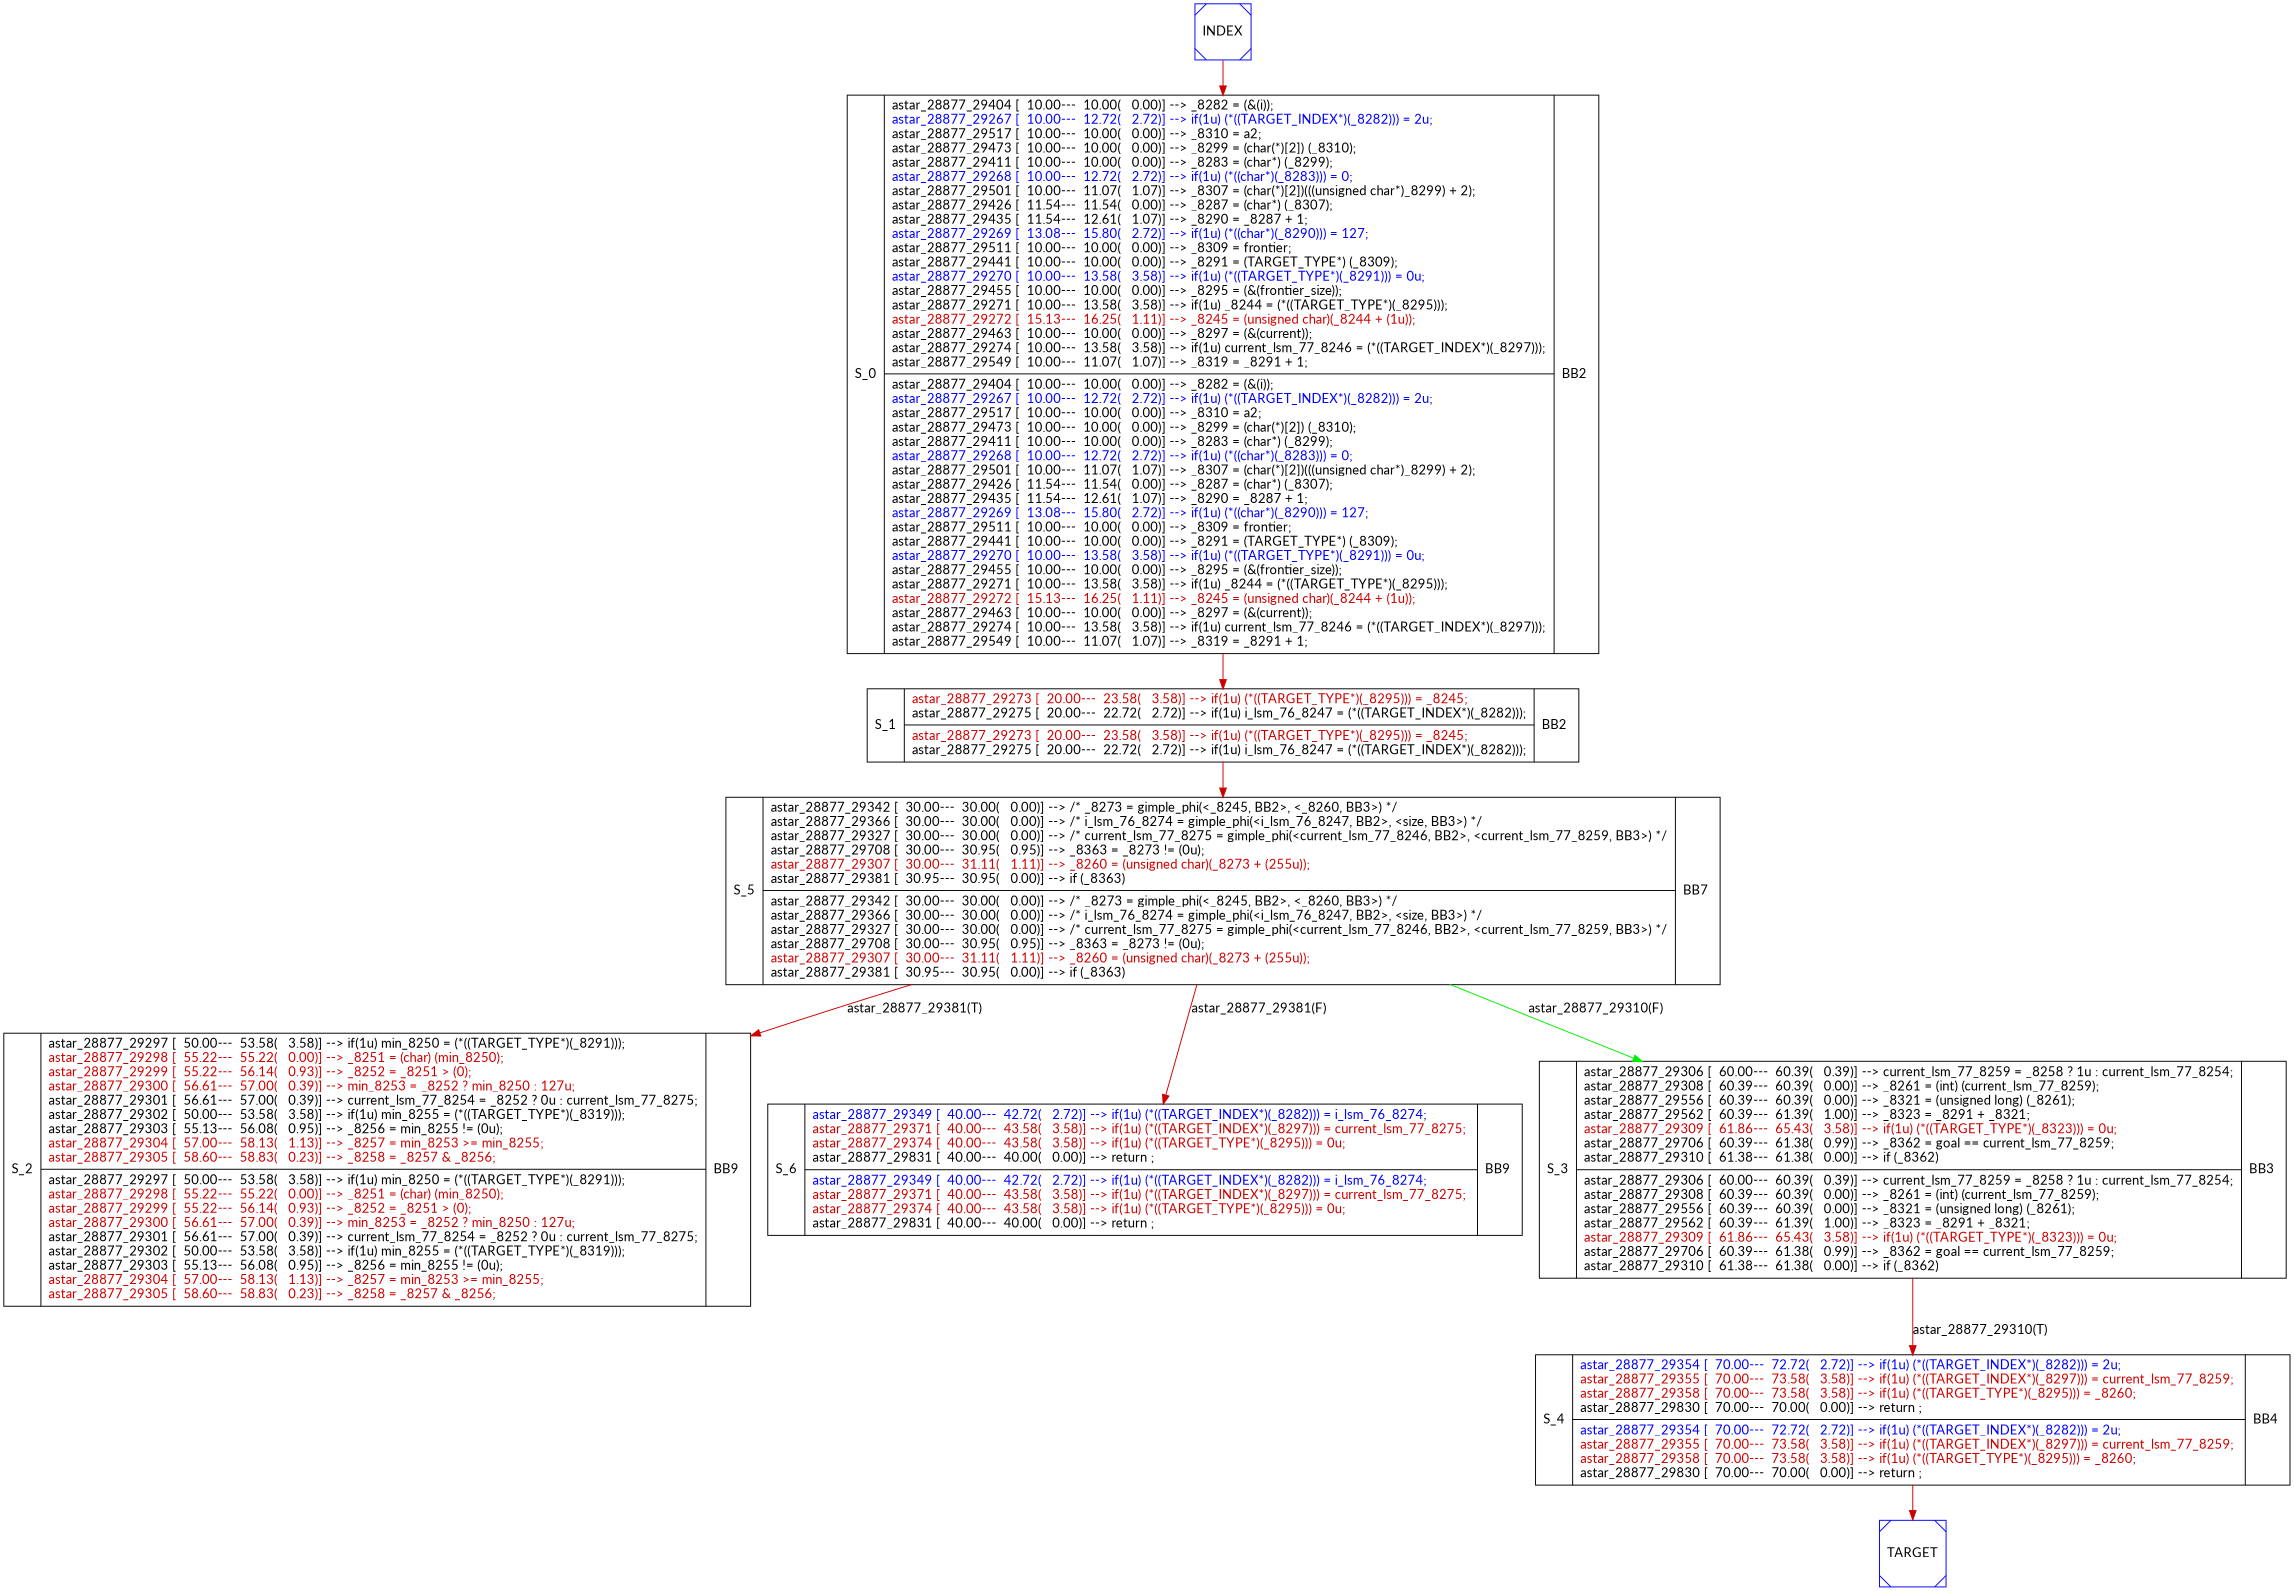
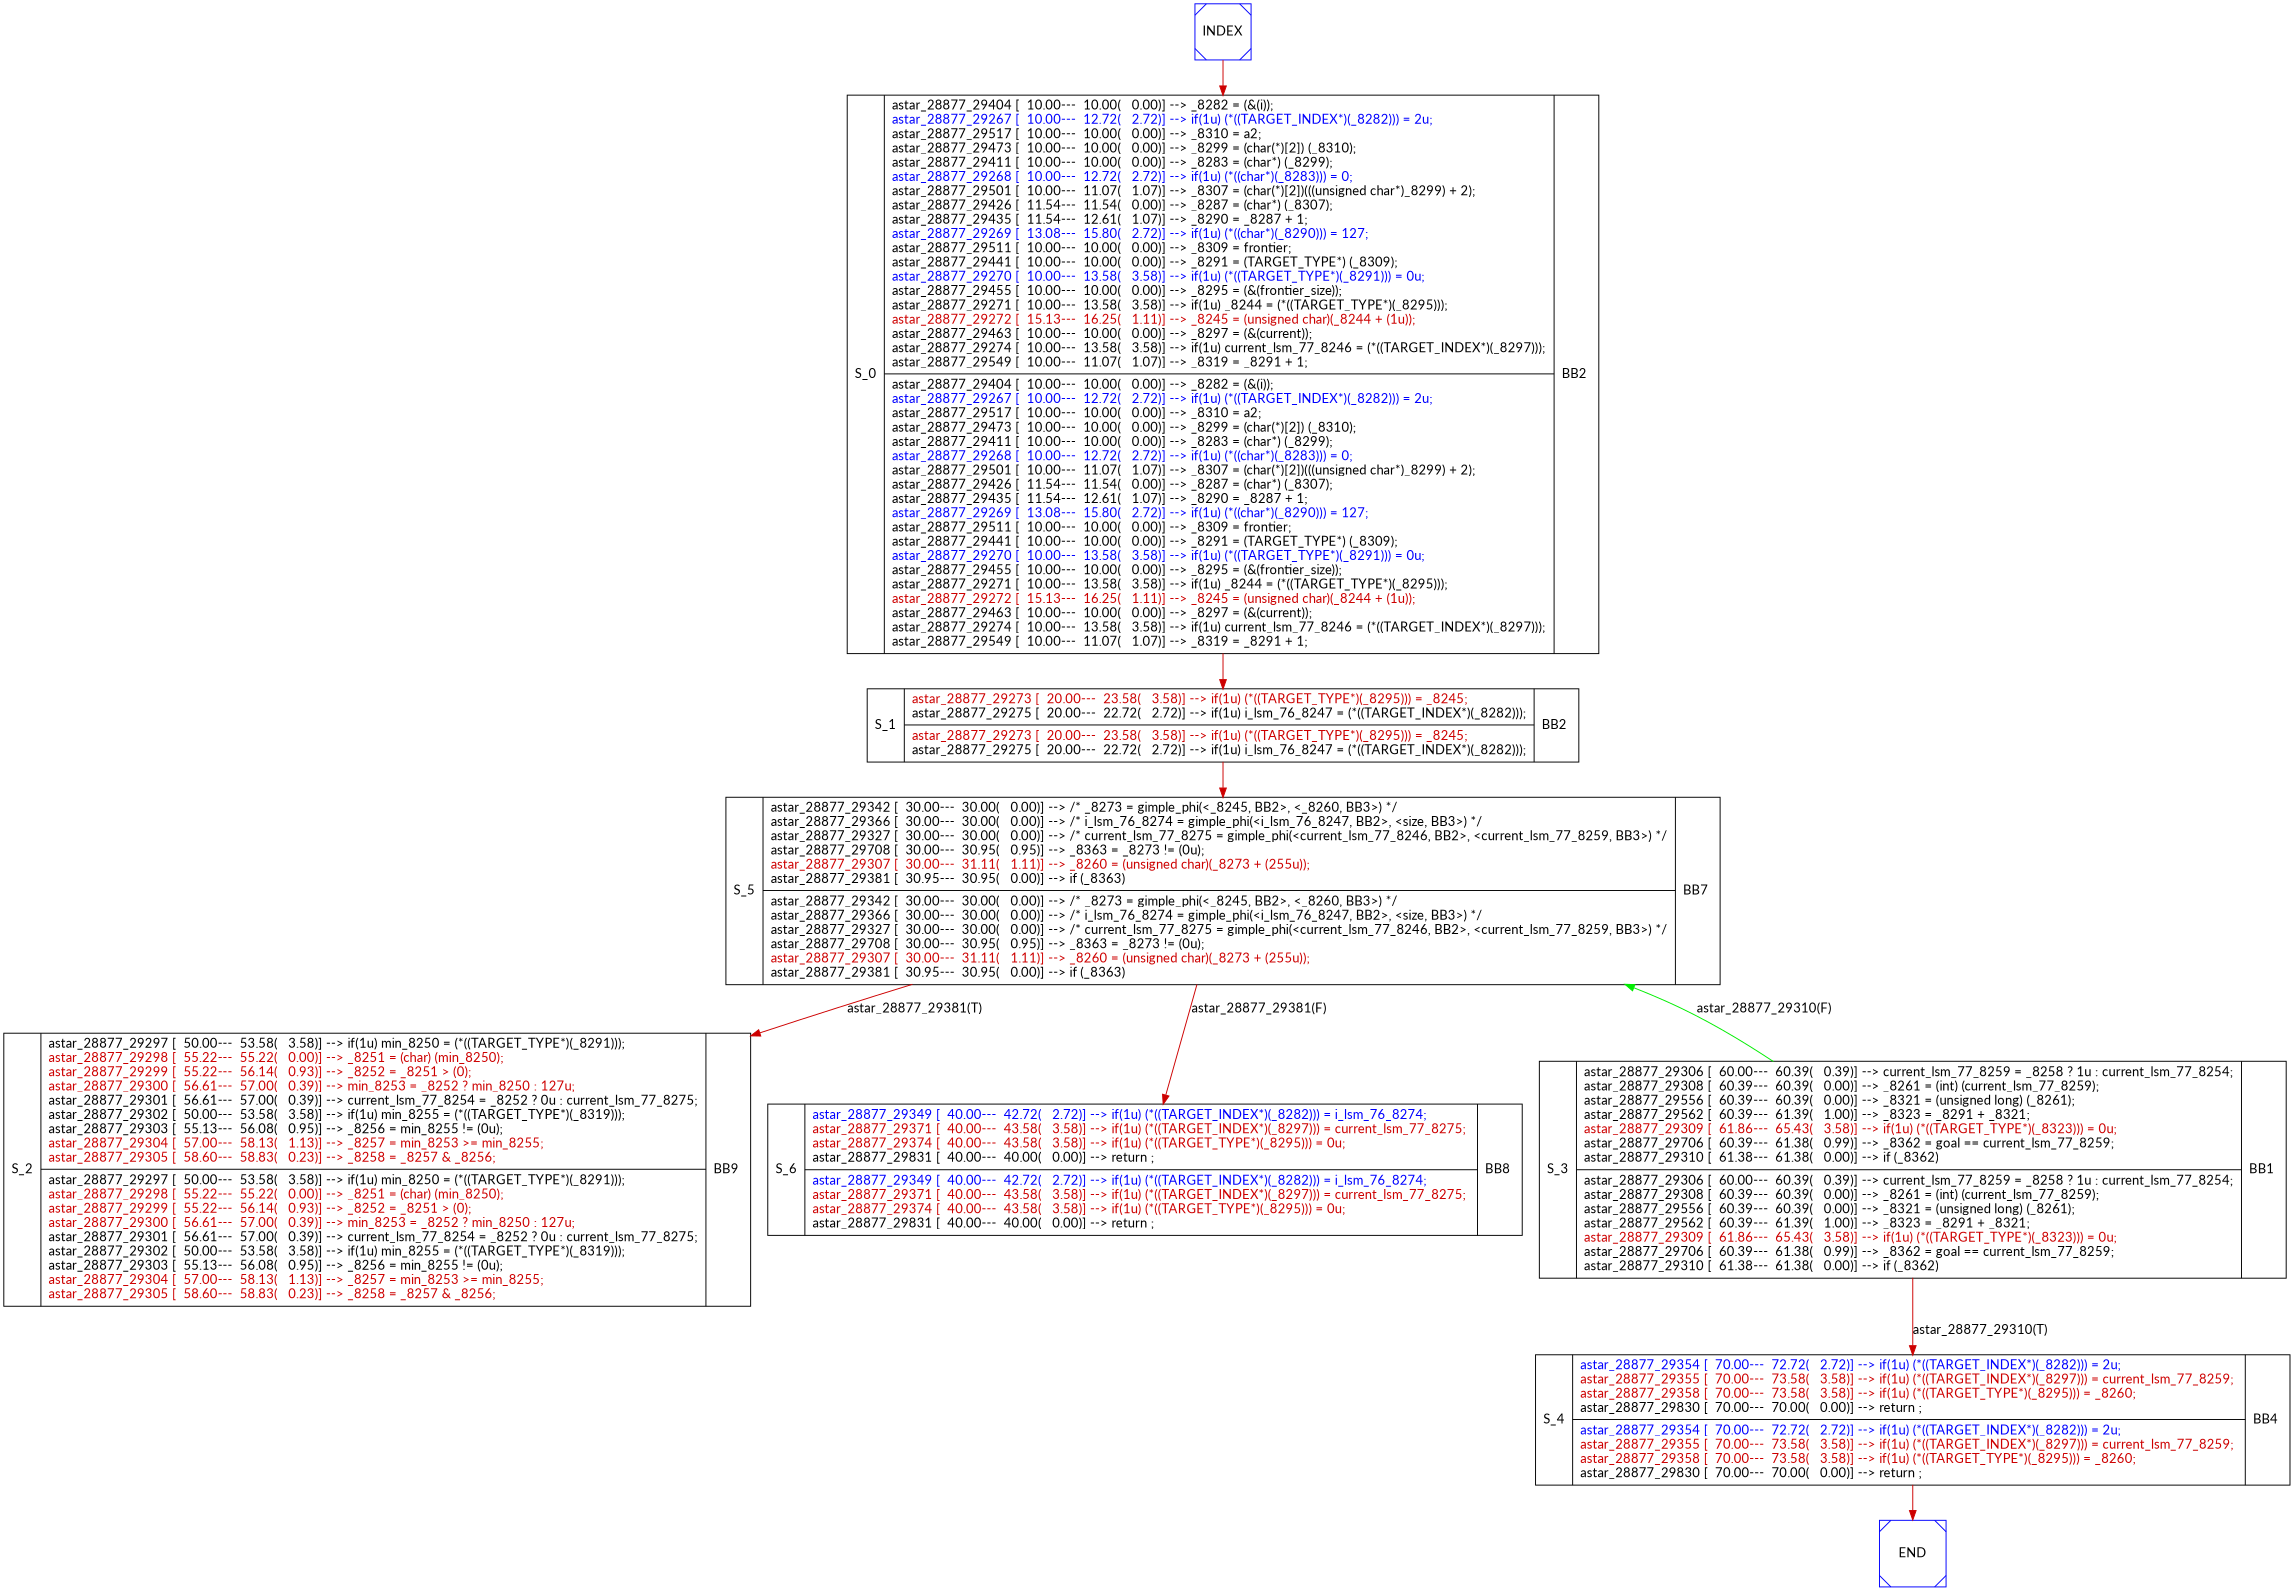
edge "S_5" -> "S_3": reversed
node "S_6": text "BB9" -> "BB8"
node "S_3": text "BB3" -> "BB1"
node "TARGET": label "TARGET" -> "END"
